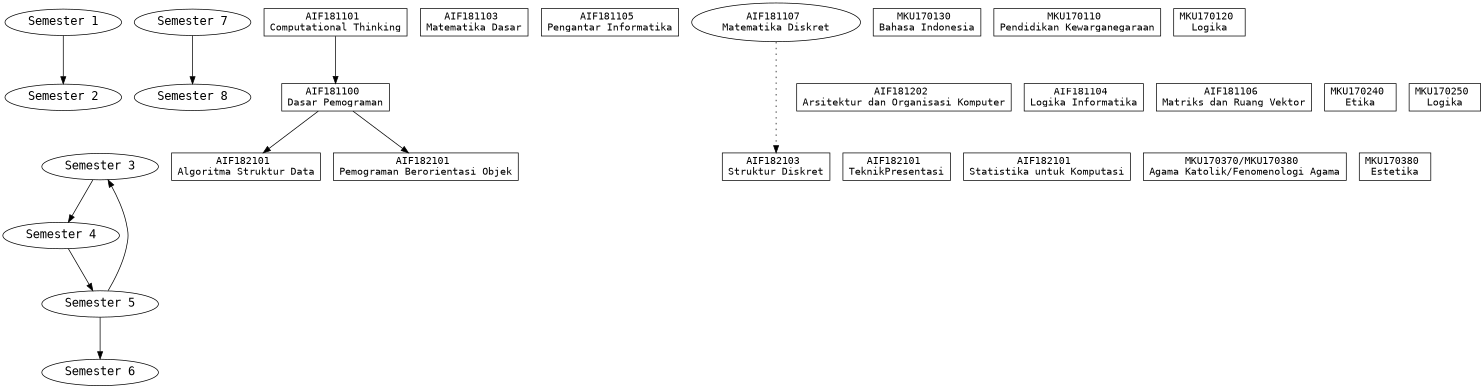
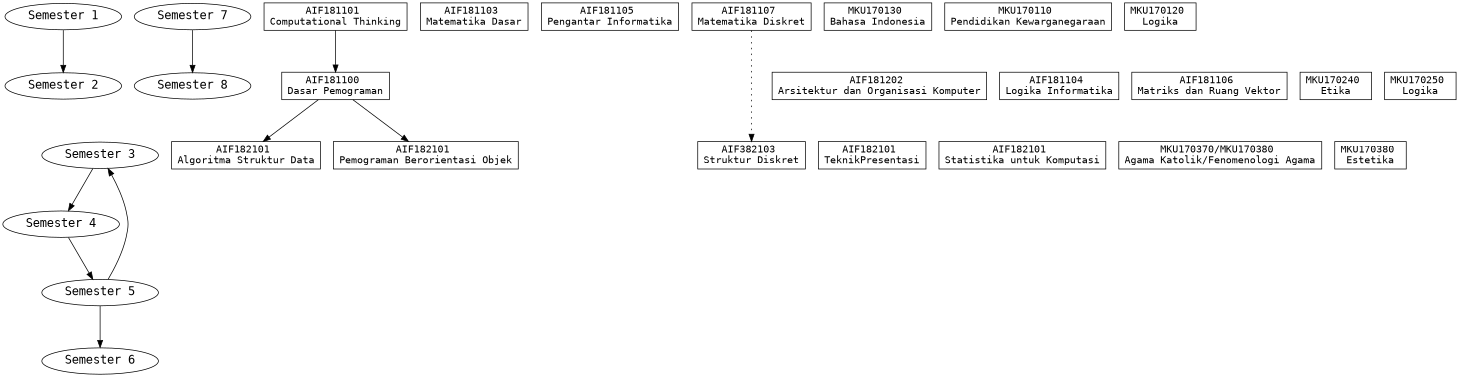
node "AIF181107 Matematika Diskret": shape ellipse -> box
node "AIF182103 Struktur Diskret": label "AIF182103 Struktur Diskret" -> "AIF382103 Struktur Diskret"
